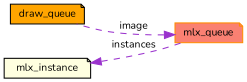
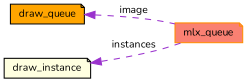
edge "draw_queue" -> "mlx_queue": reversed
node "mlx_instance": label "mlx_instance" -> "draw_instance"
